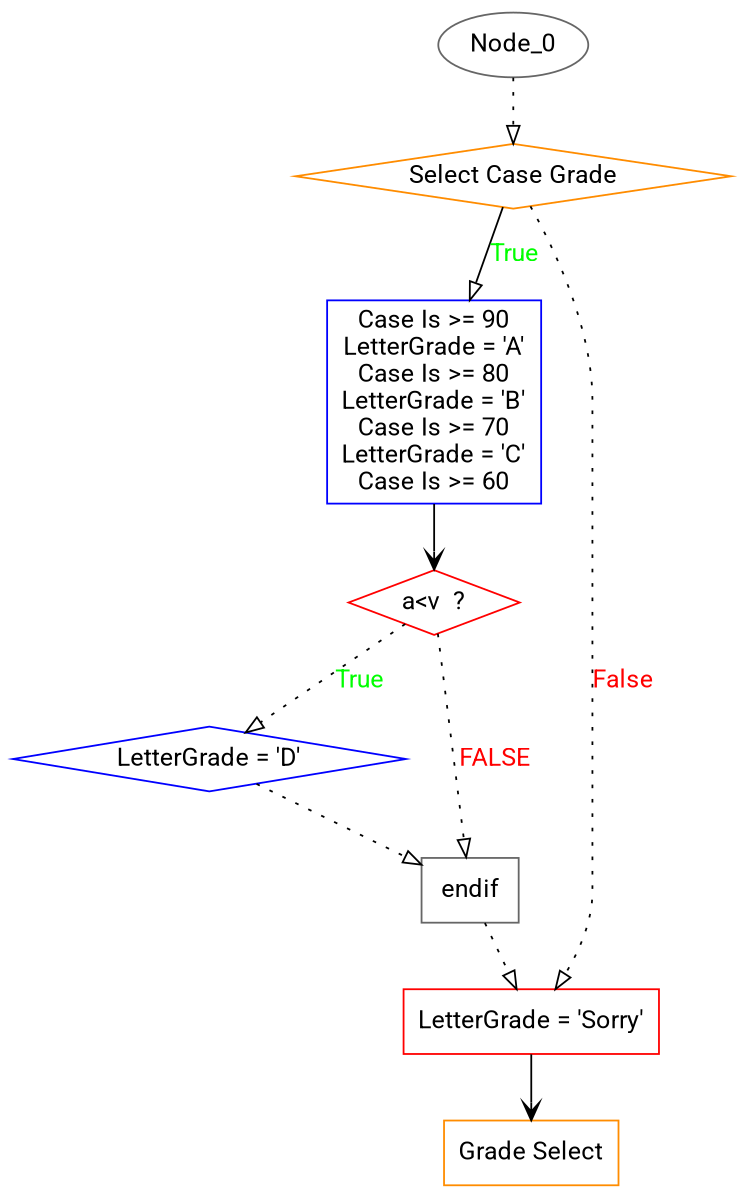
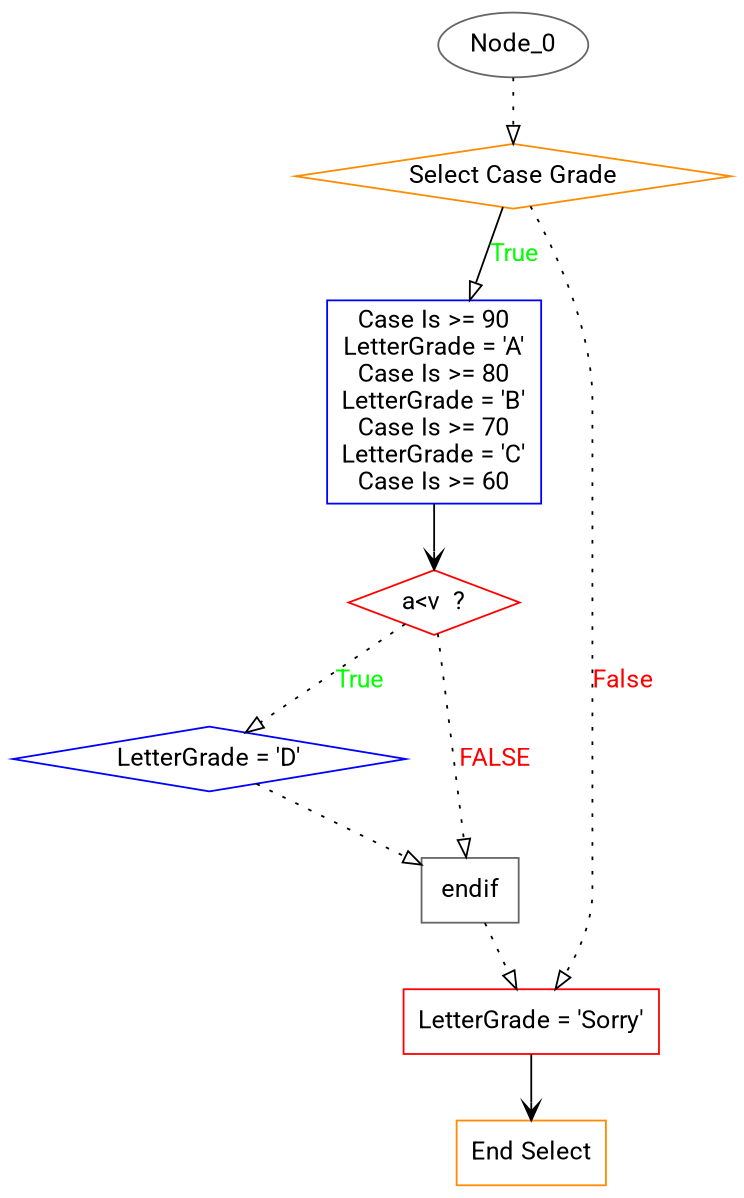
node "Grade Select": label "Grade Select" -> "End Select"
